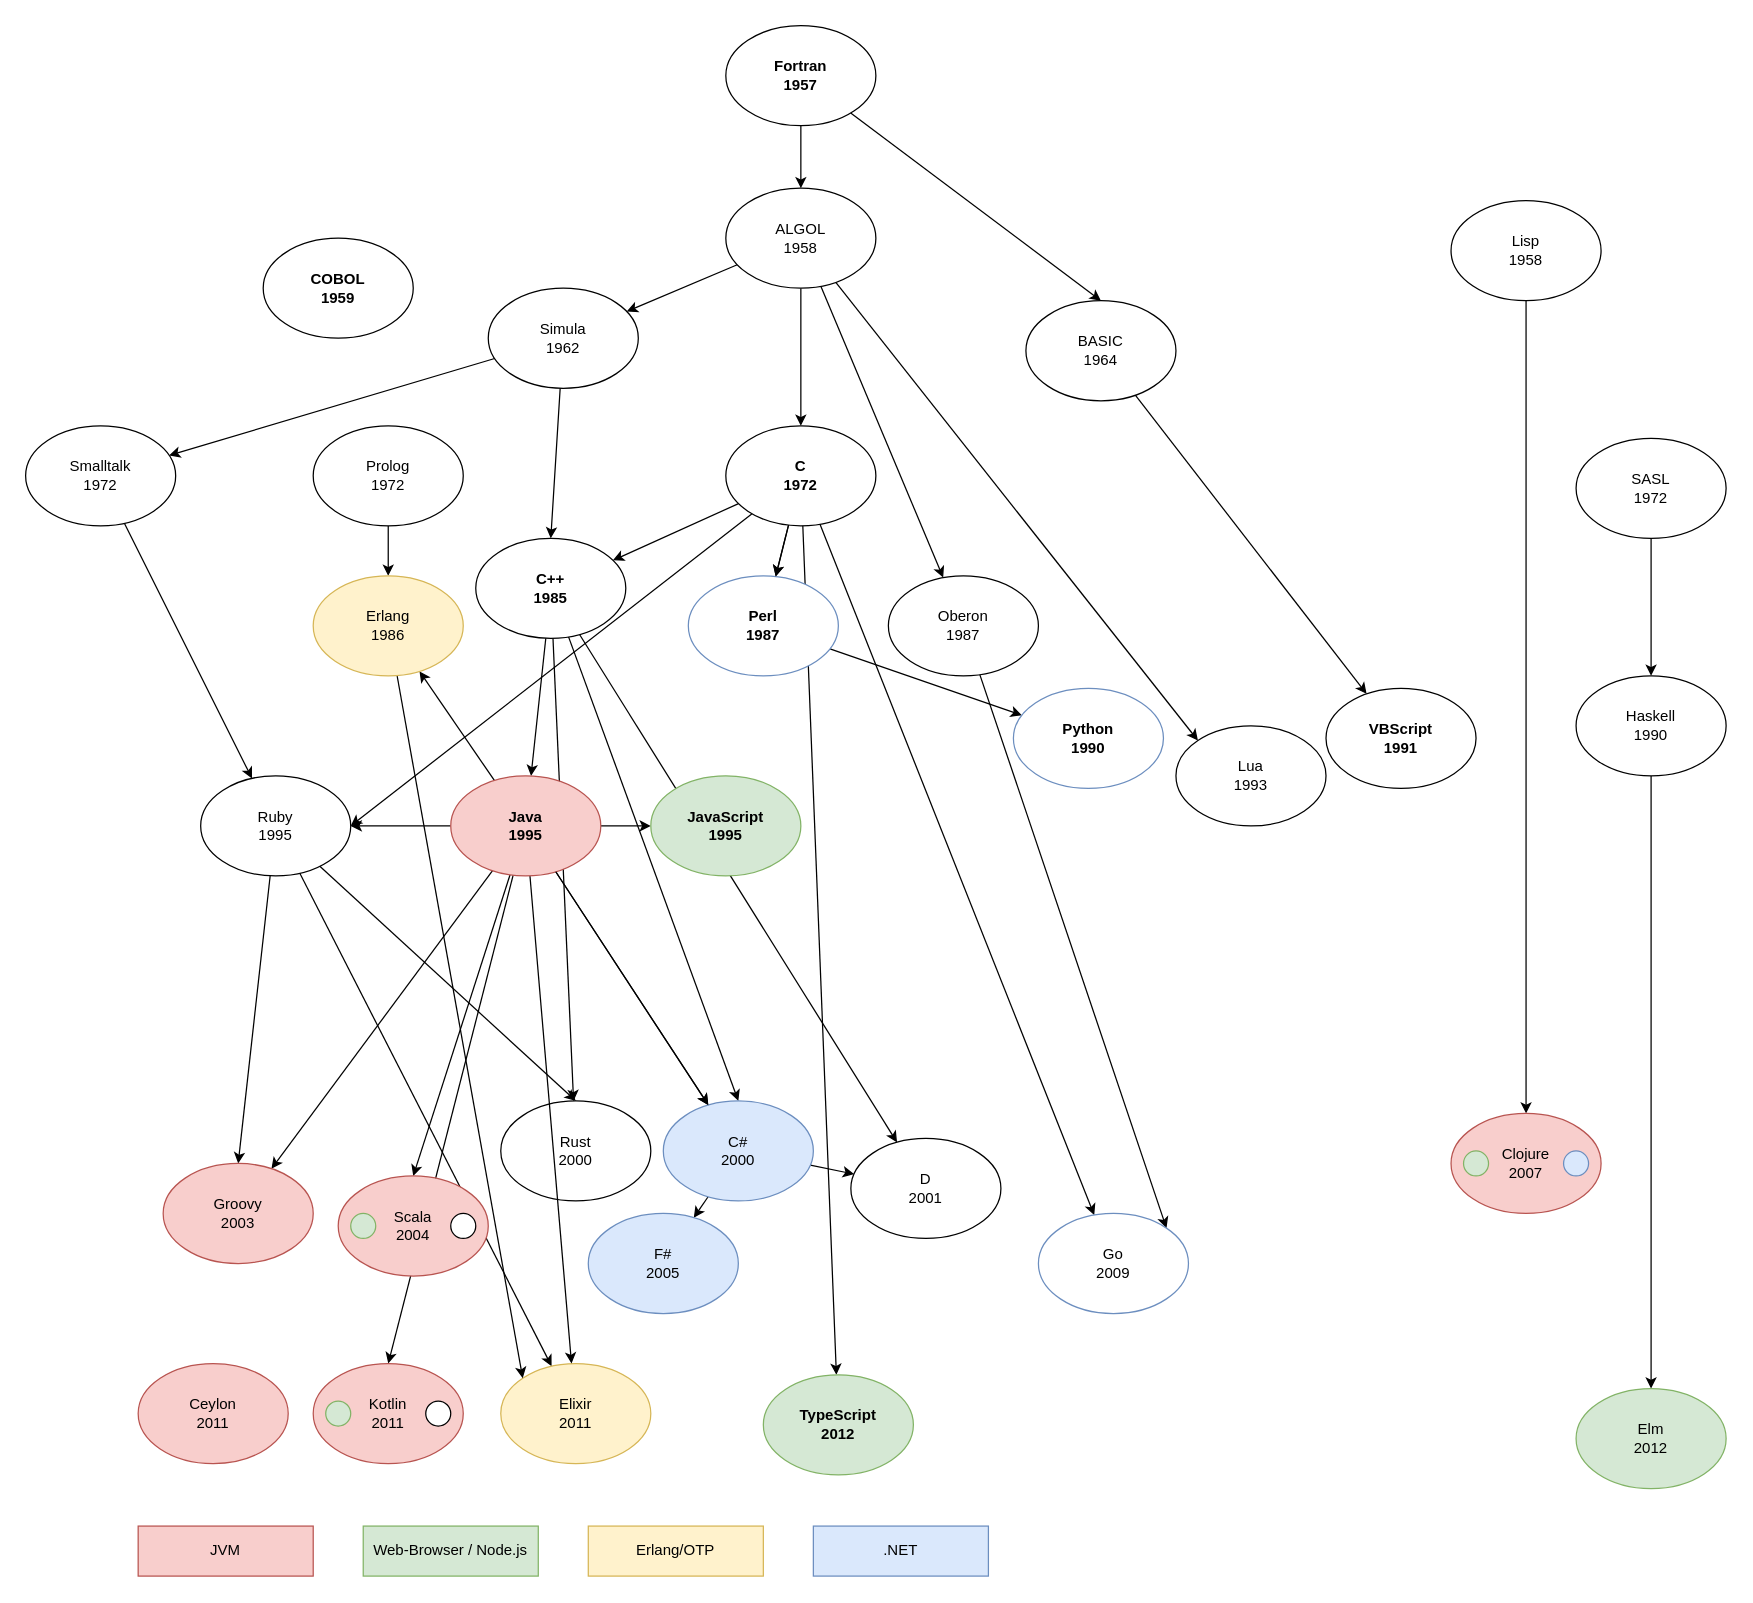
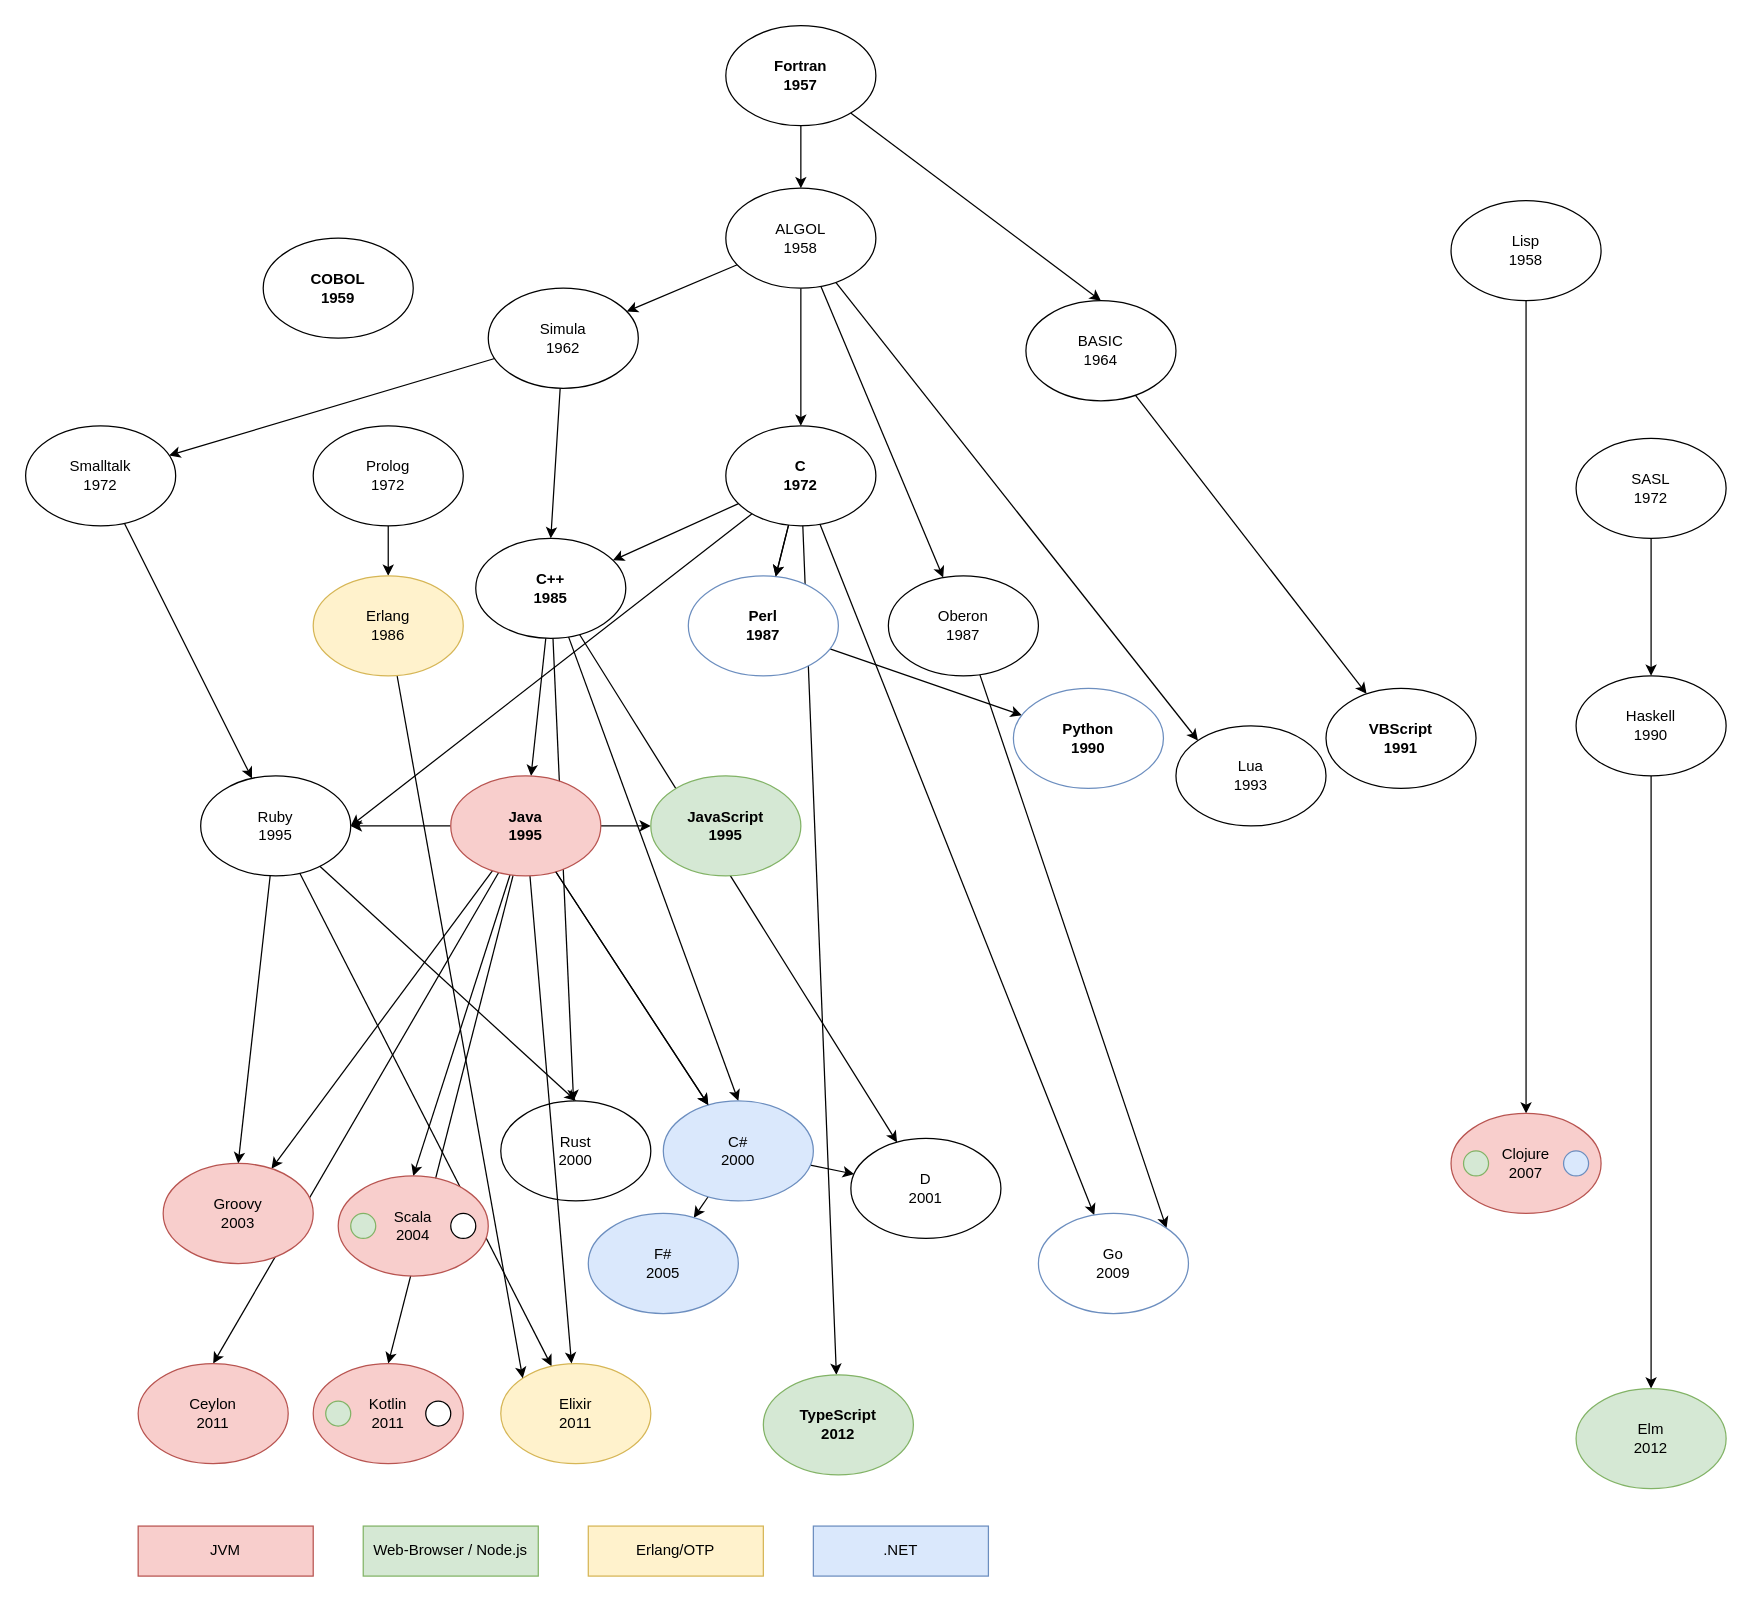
edge "Java 1995" -> "Erlang 1986": now "Java 1995" -> "Ceylon 2011"
